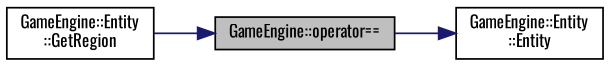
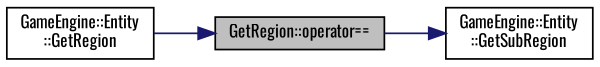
node "GameEngine::operator==": label "GameEngine::operator==" -> "GetRegion::operator=="
node "GameEngine::Entity ::Entity": label "GameEngine::Entity ::Entity" -> "GameEngine::Entity ::GetSubRegion"
